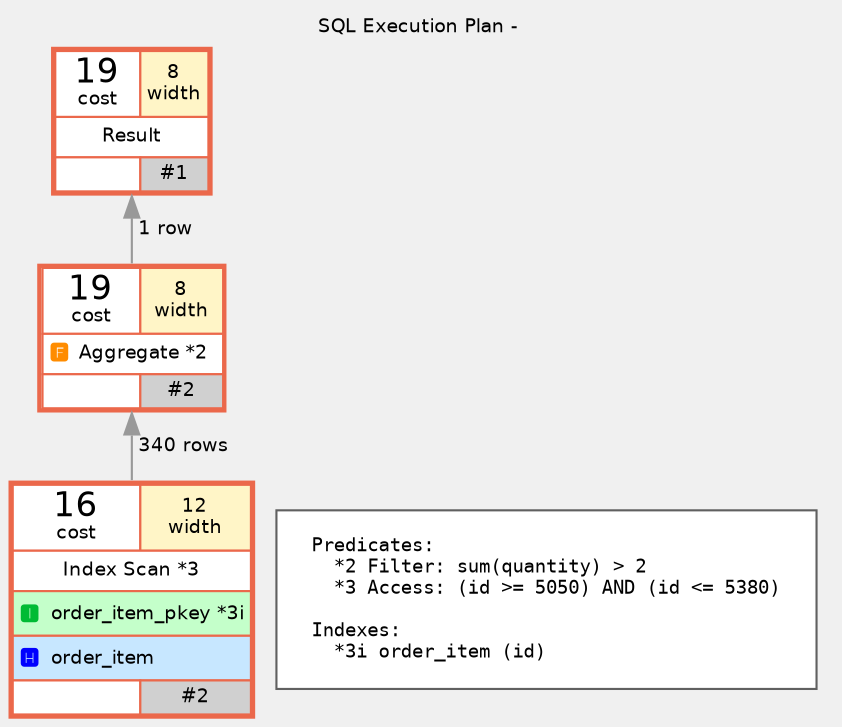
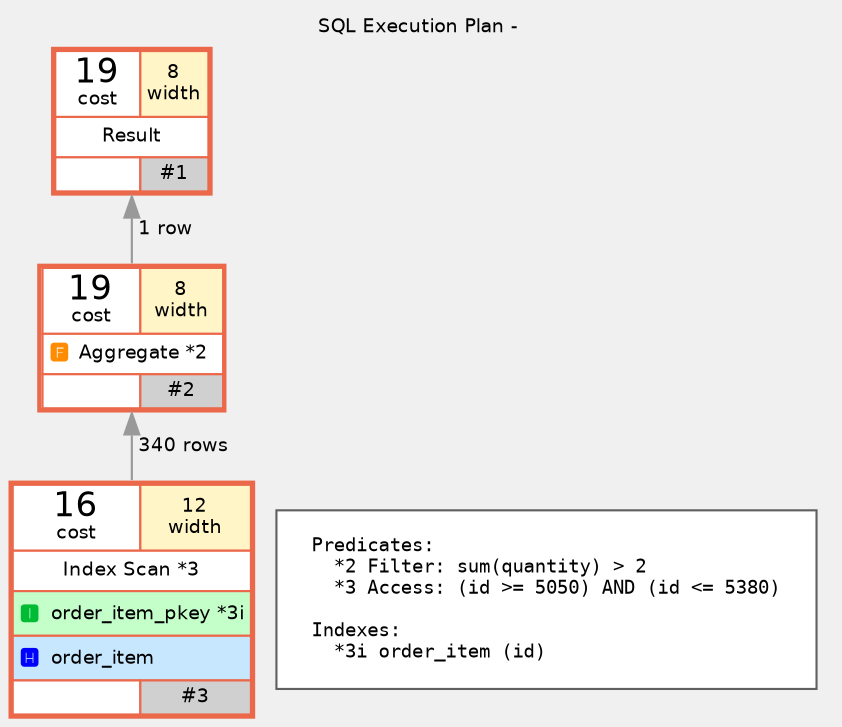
node "16": text "#2" -> "#3"
